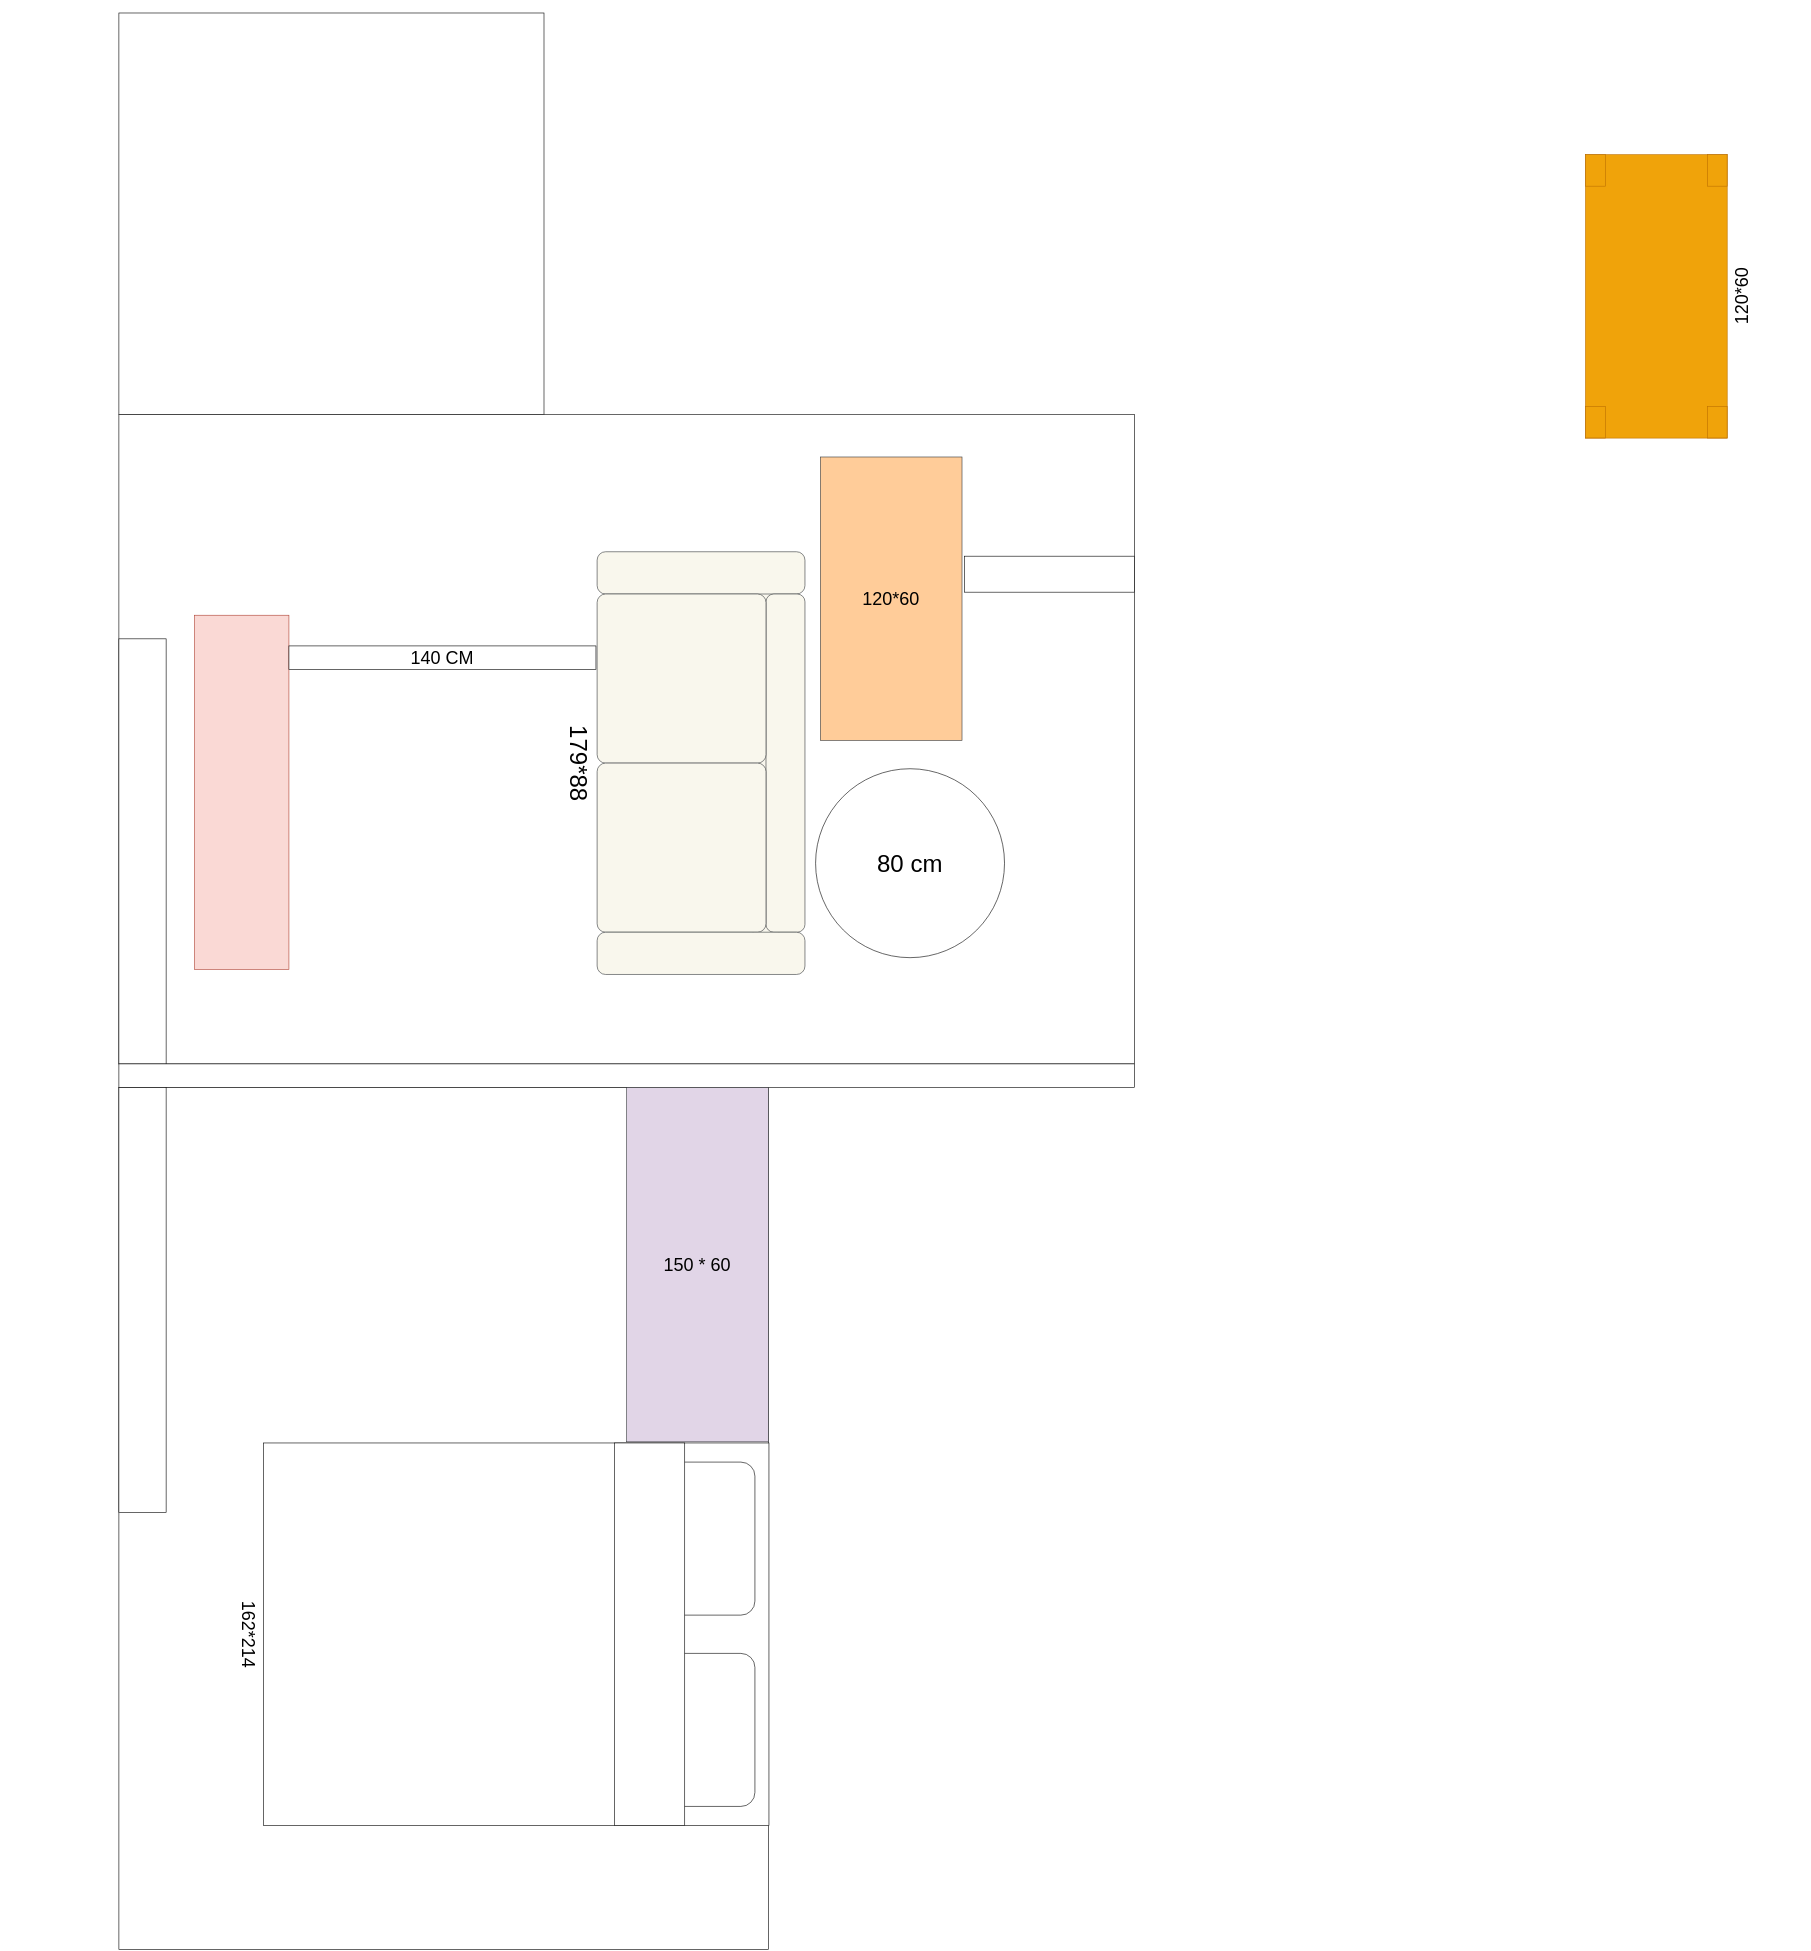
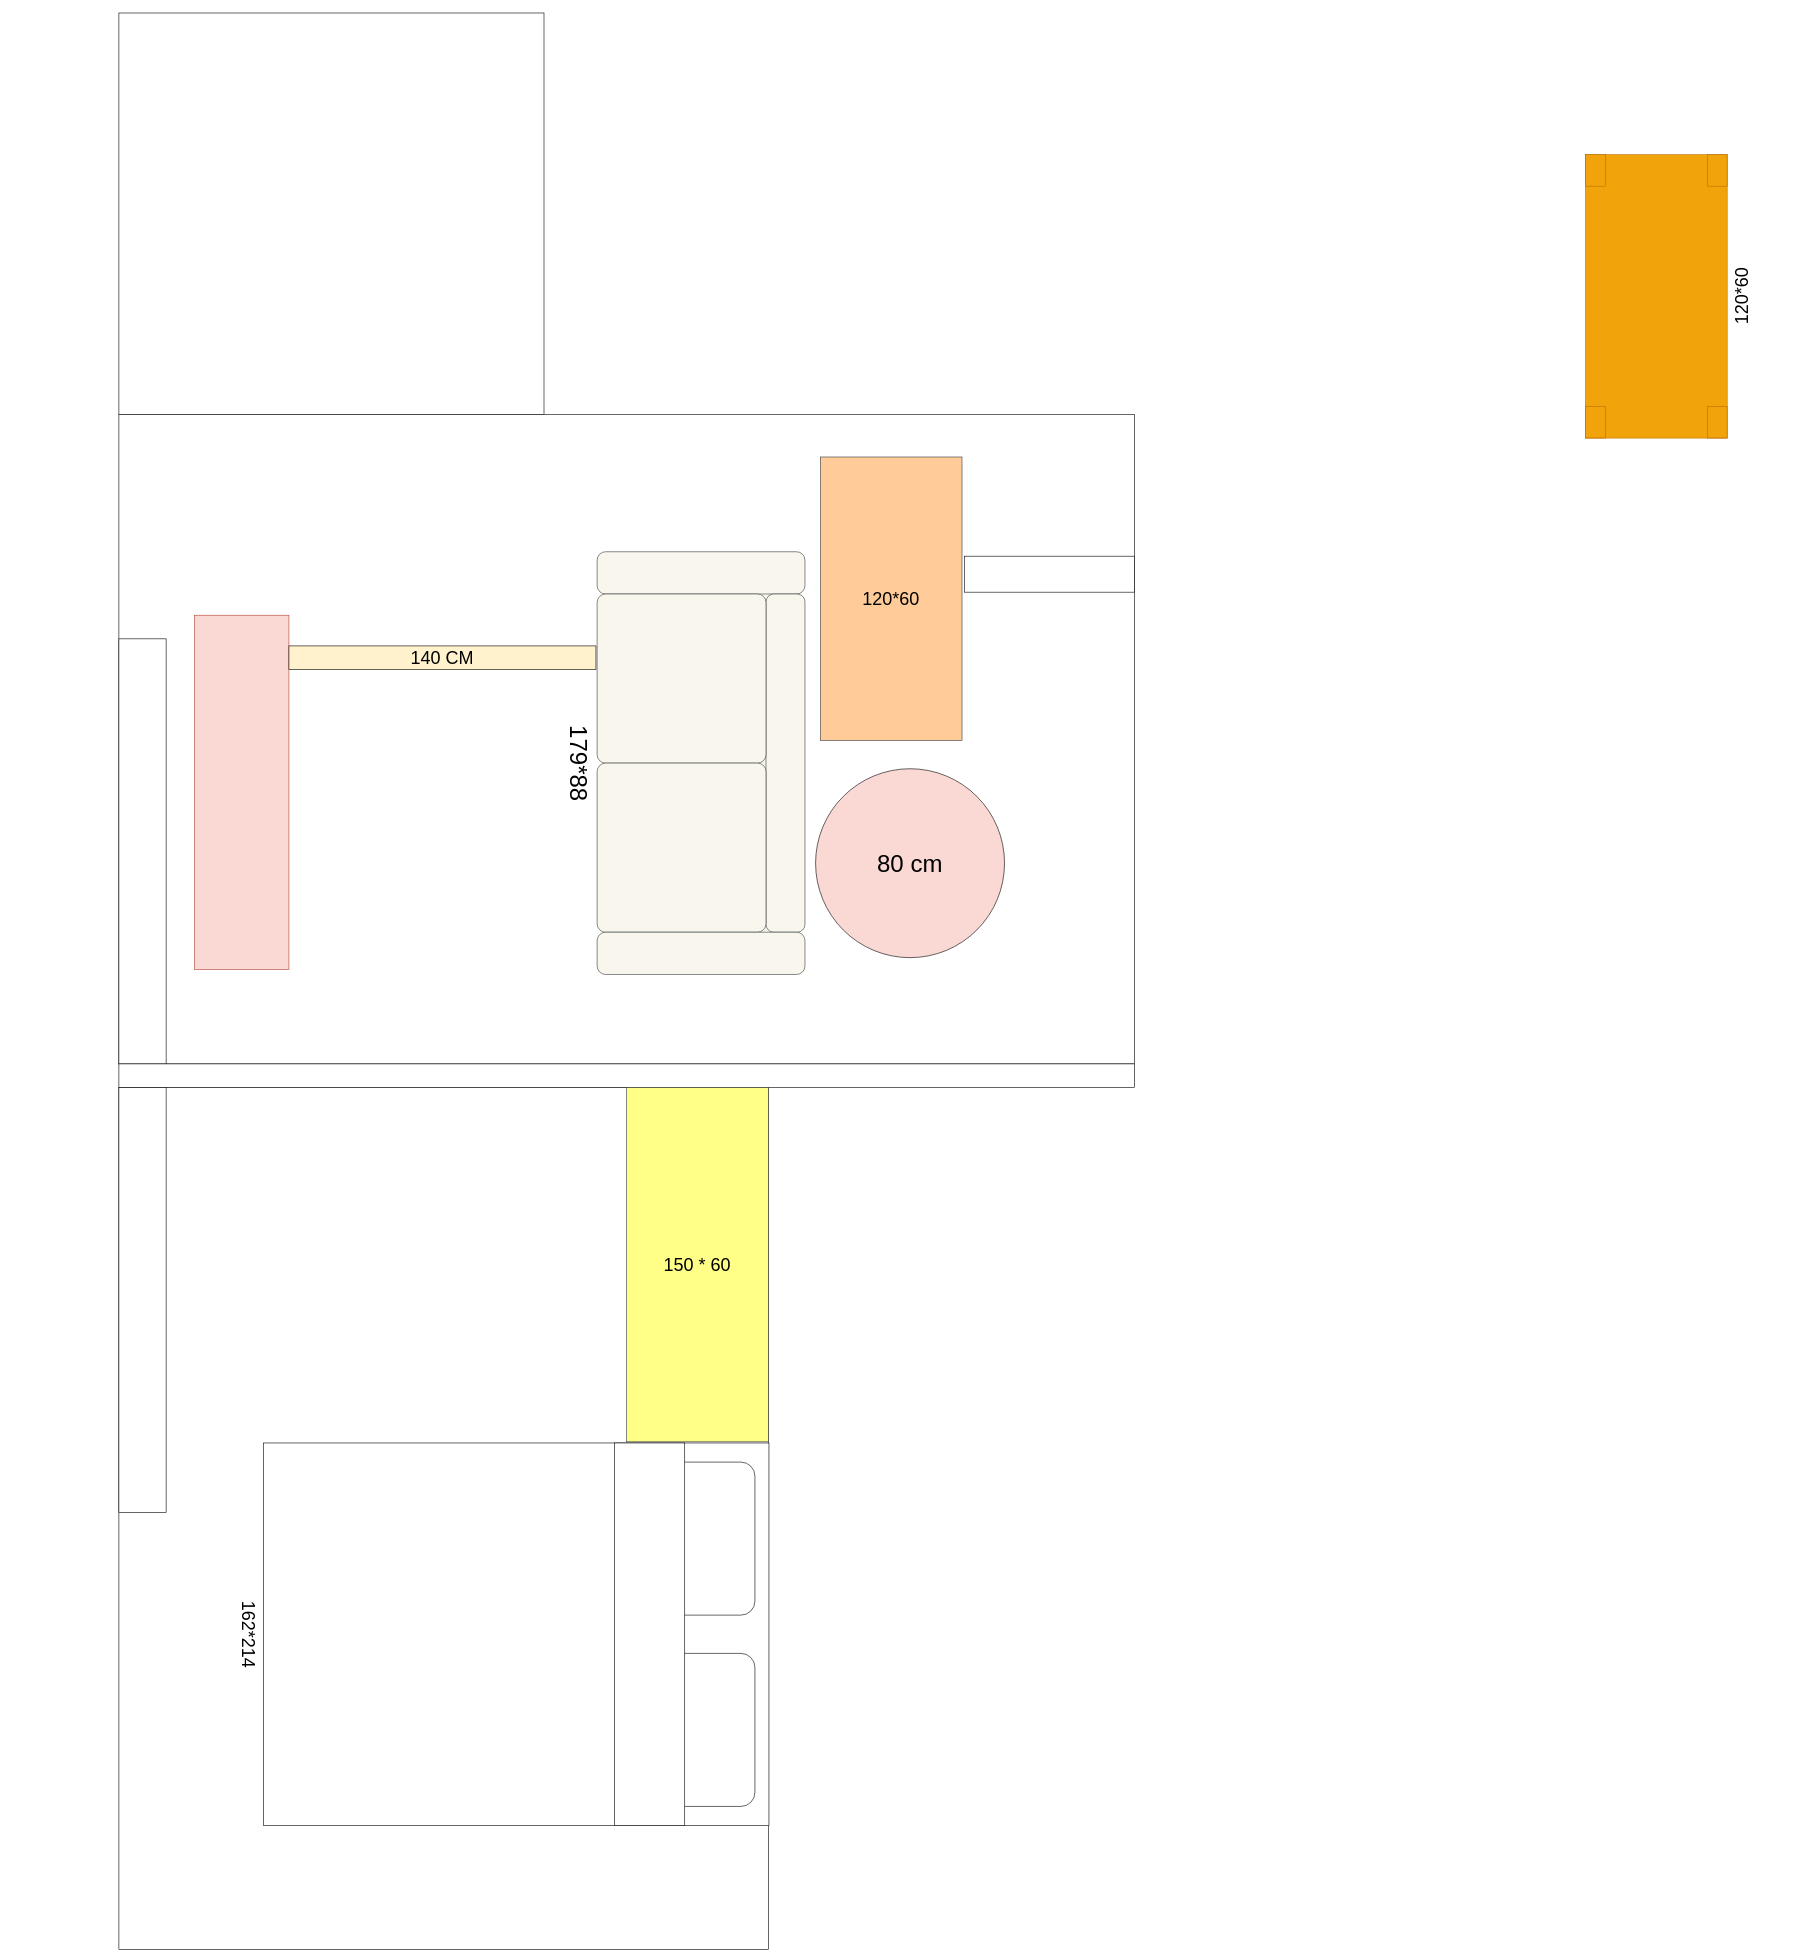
node "140 CM": fillcolor #ffffff -> #fff2cc
node "80 cm": fillcolor #ffffff -> #fad9d5
node "150 * 60": fillcolor #e1d5e7 -> #ffff88
